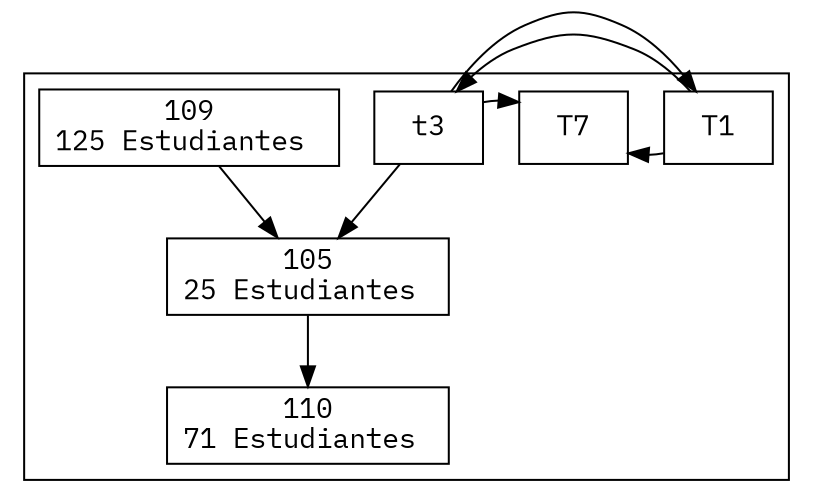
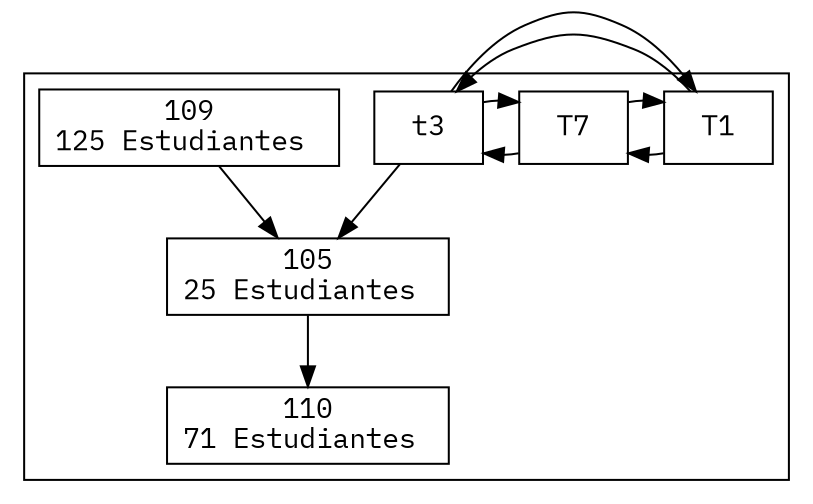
edge "T7" -> "T1": added
edge "T7" -> "t3": added
